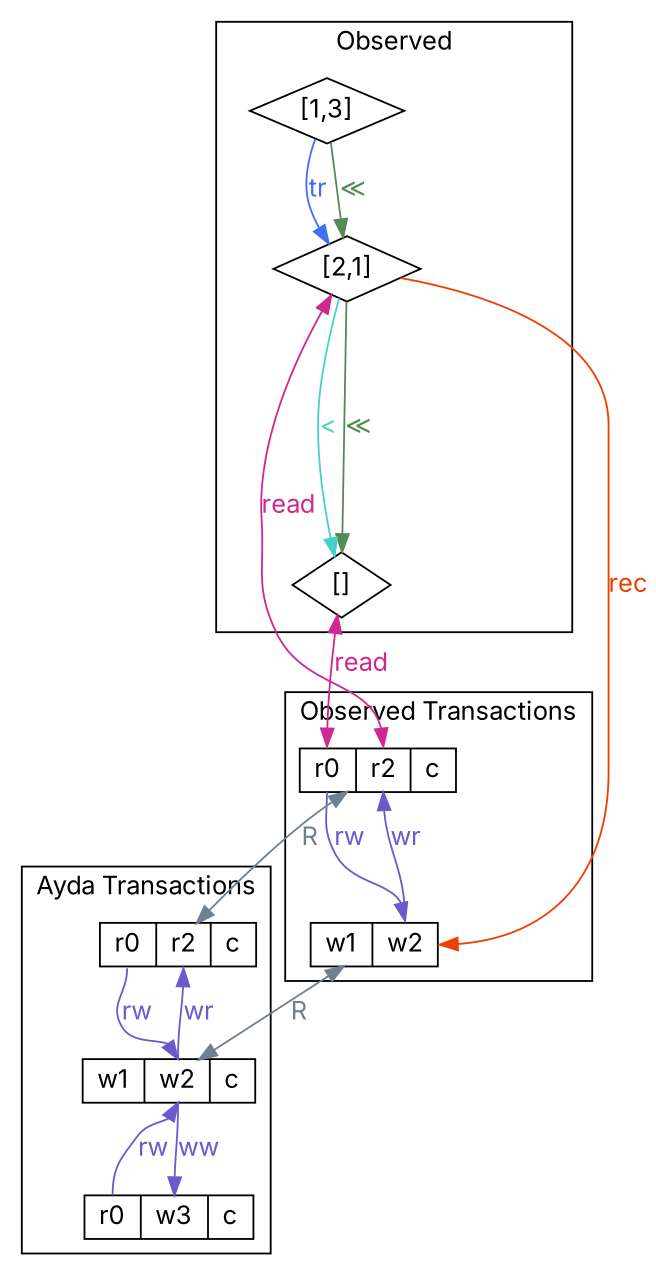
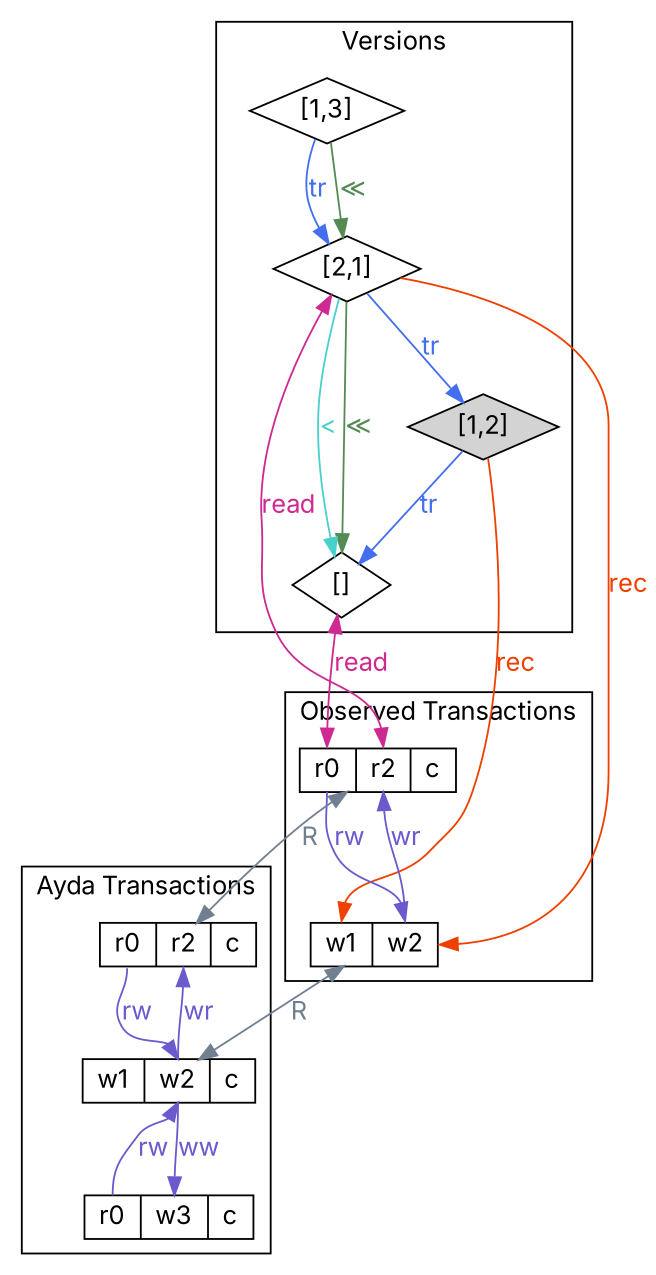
cluster "Observed": label "Observed" -> "Versions"
node "[1,2]": added
